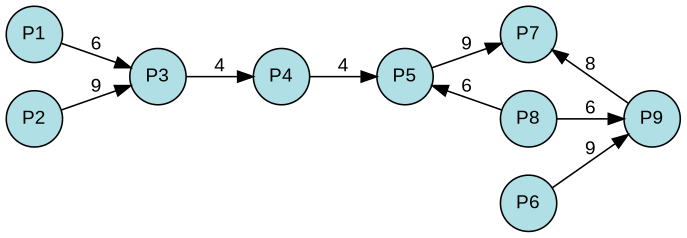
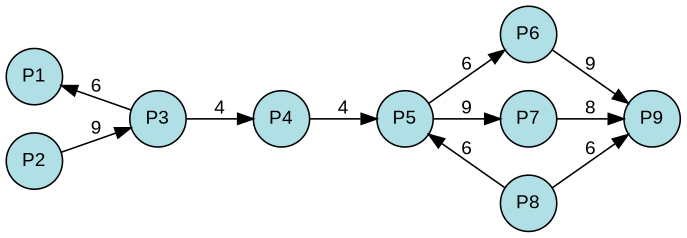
edge "P1" -> "P3": reversed
edge "P5" -> "P6": added, label "6"
edge "P9" -> "P7": reversed
